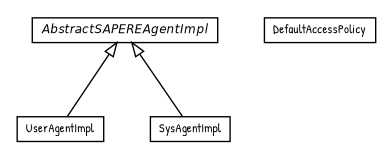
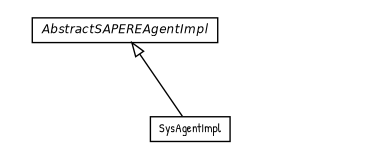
node "DefaultAccessPolicy": removed
node "UserAgentImpl": removed
